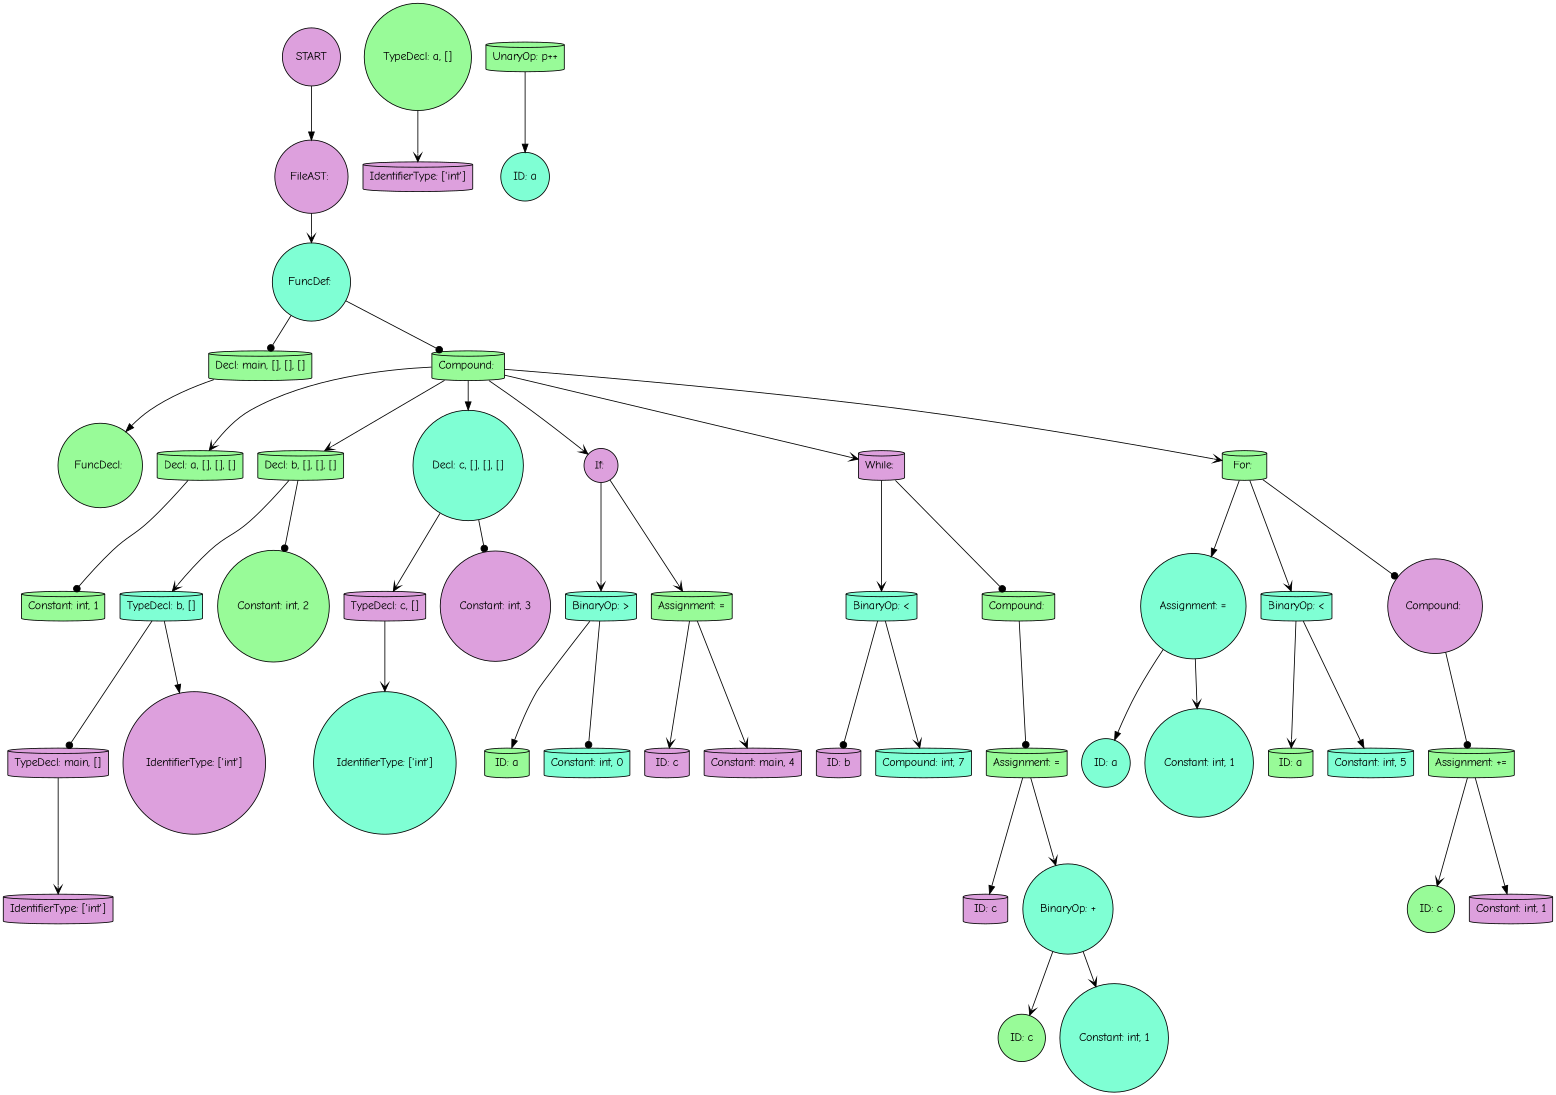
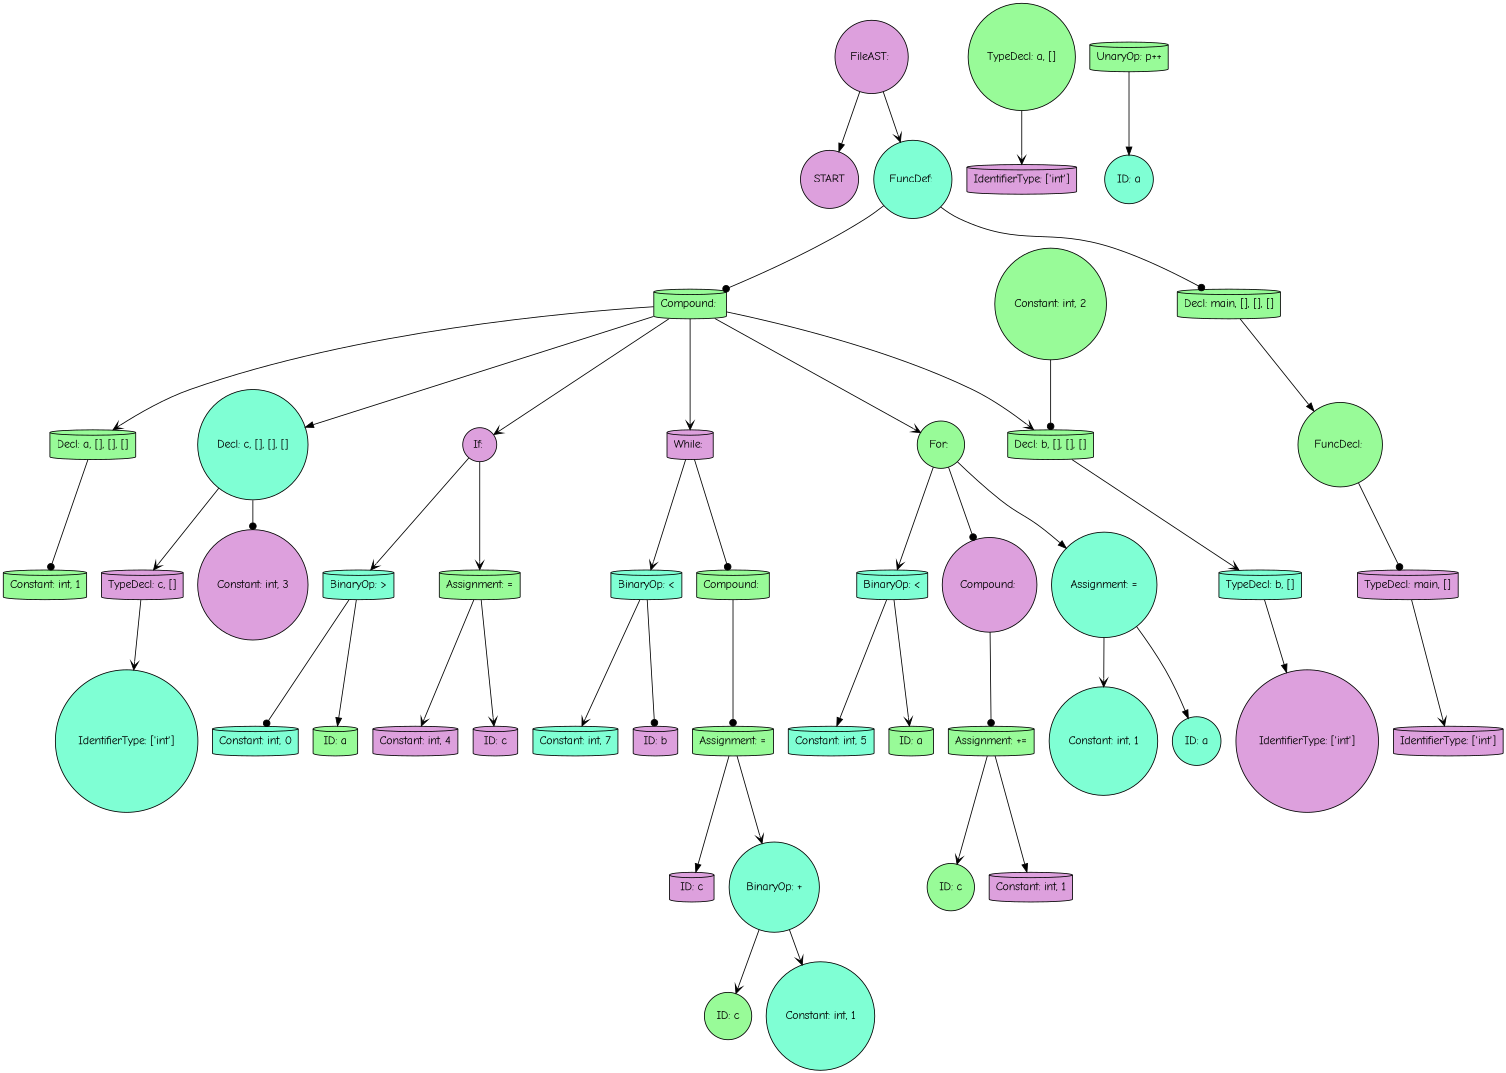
edge "START" -> "FileAST:": reversed
node "For:": shape cylinder -> circle
edge "Decl: b, [], [], []" -> "Constant: int, 2": reversed
edge "TypeDecl: b, []" -> "TypeDecl: main, []": now "FuncDecl:" -> "TypeDecl: main, []"
node "Constant: main, 4": label "Constant: main, 4" -> "Constant: int, 4"
node "Compound: int, 7": label "Compound: int, 7" -> "Constant: int, 7"
